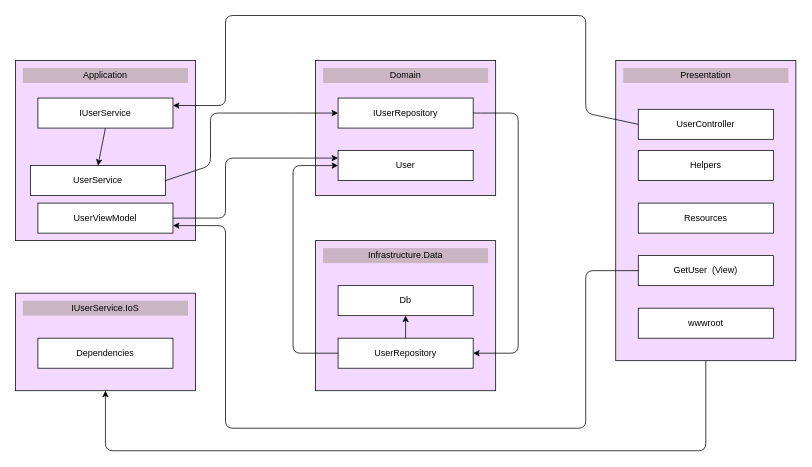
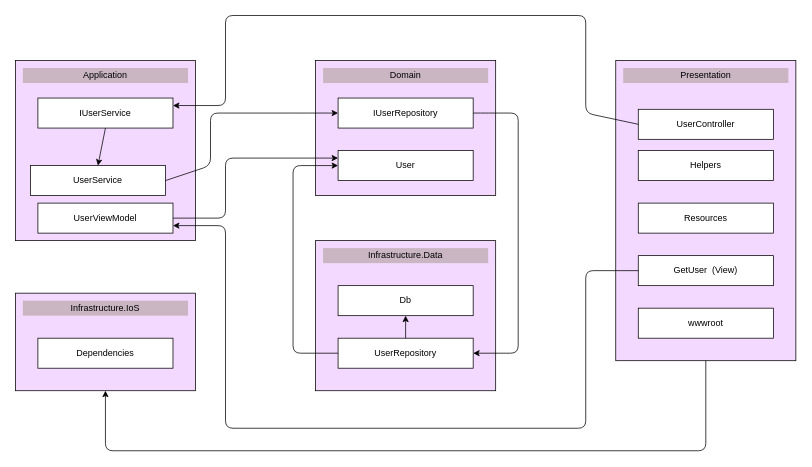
node "IUserService.IoS": label "IUserService.IoS" -> "Infrastructure.IoS"
